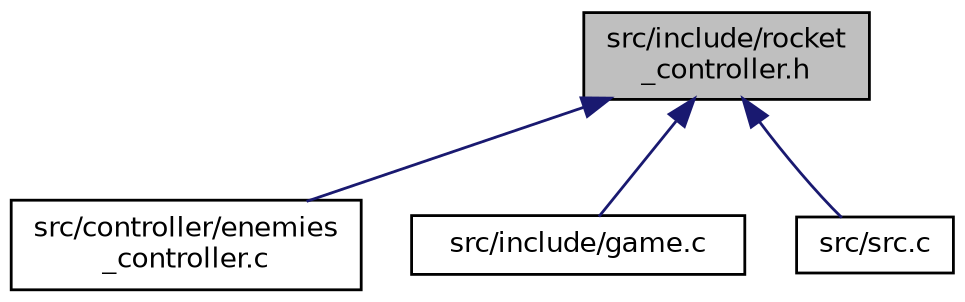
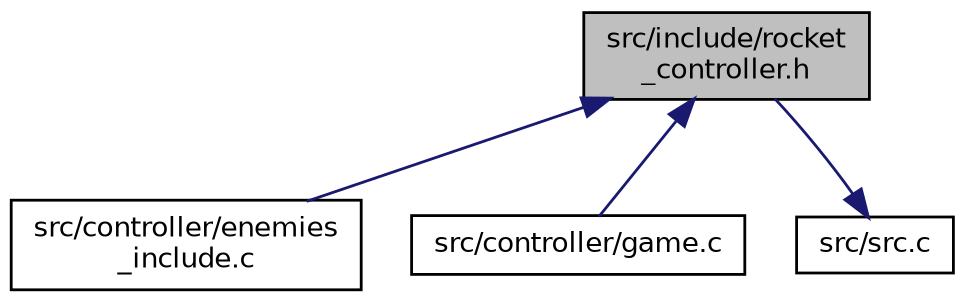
edge "src/src.c" -> "src/include/rocket _controller.h": reversed
node "src/controller/enemies _controller.c": label "src/controller/enemies _controller.c" -> "src/controller/enemies _include.c"
node "src/include/game.c": label "src/include/game.c" -> "src/controller/game.c"
